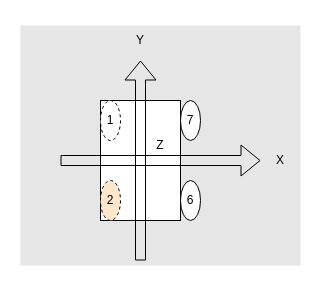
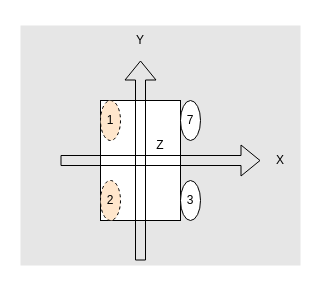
node "1": fillcolor #ffffff -> #ffe6cc
node "6": label "6" -> "3"
